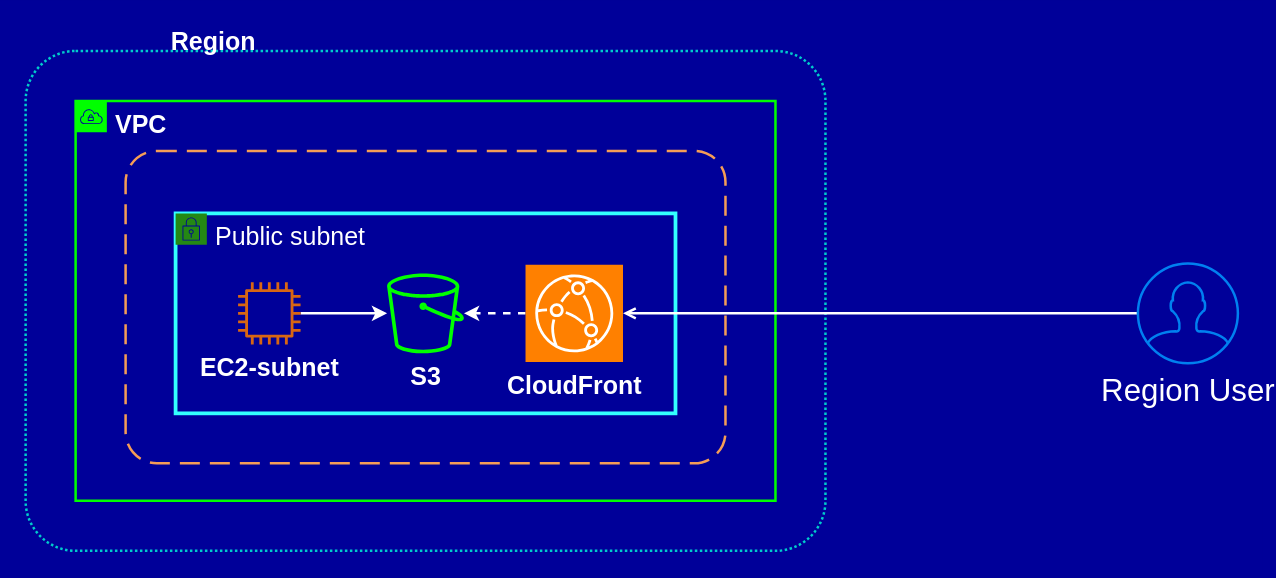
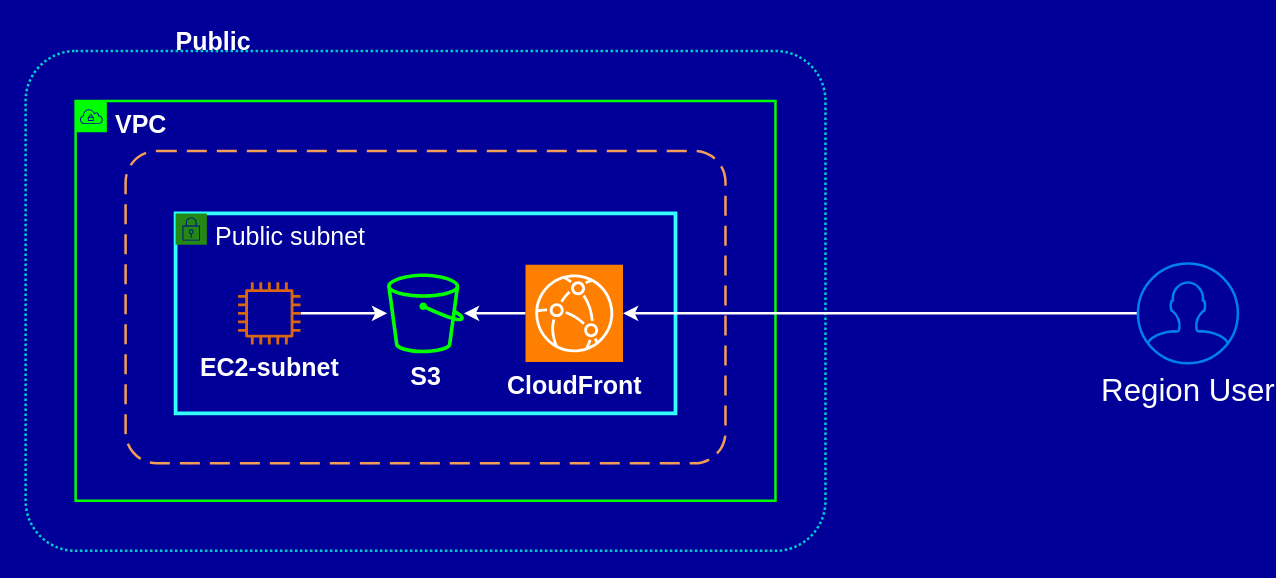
node "Region": label "Region" -> "Public"
edge "CloudFront" -> "S3": style dashed -> solid
edge "Region User" -> "CloudFront": arrowhead open -> classic
